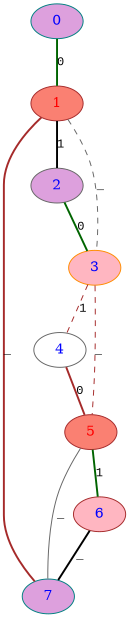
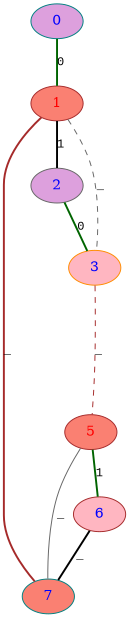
node "4": removed
node "7": fillcolor plum -> salmon
